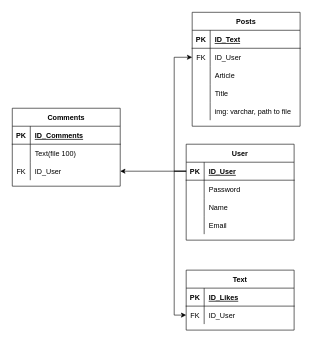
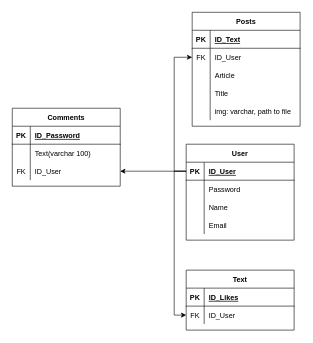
node "ID_Comments": label "ID_Comments" -> "ID_Password"
node "Text(file 100)": label "Text(file 100)" -> "Text(varchar 100)"
